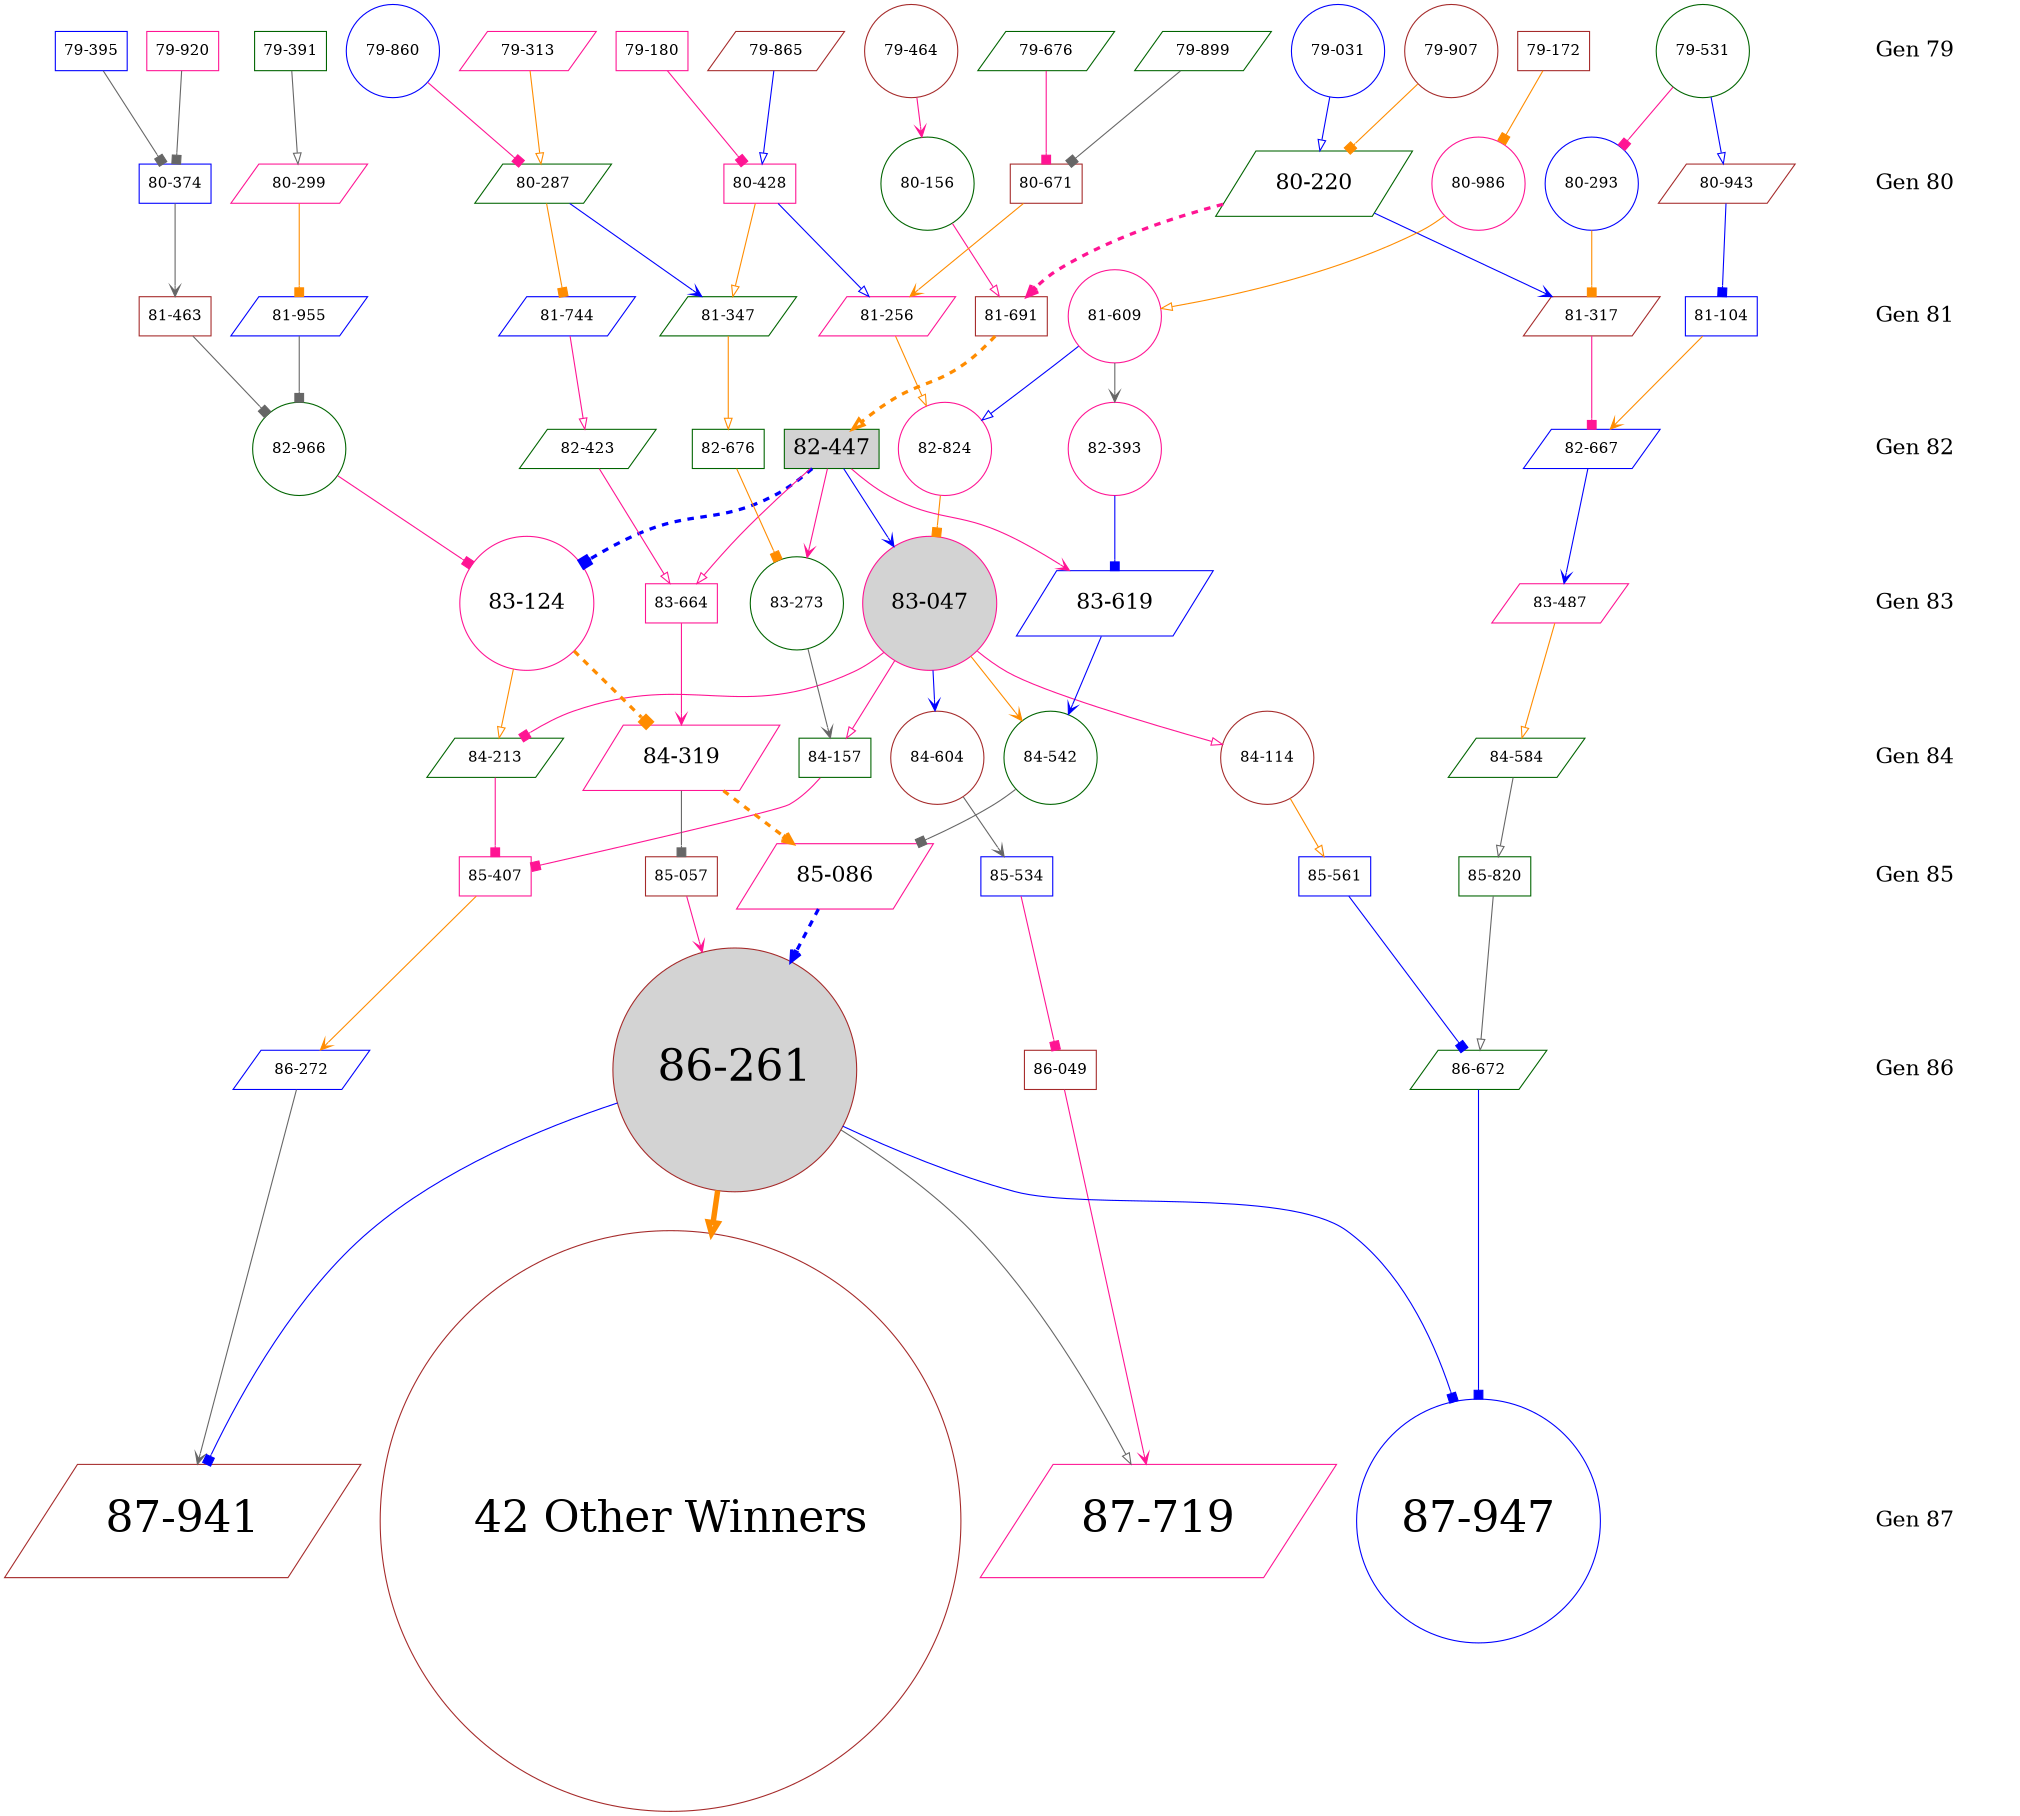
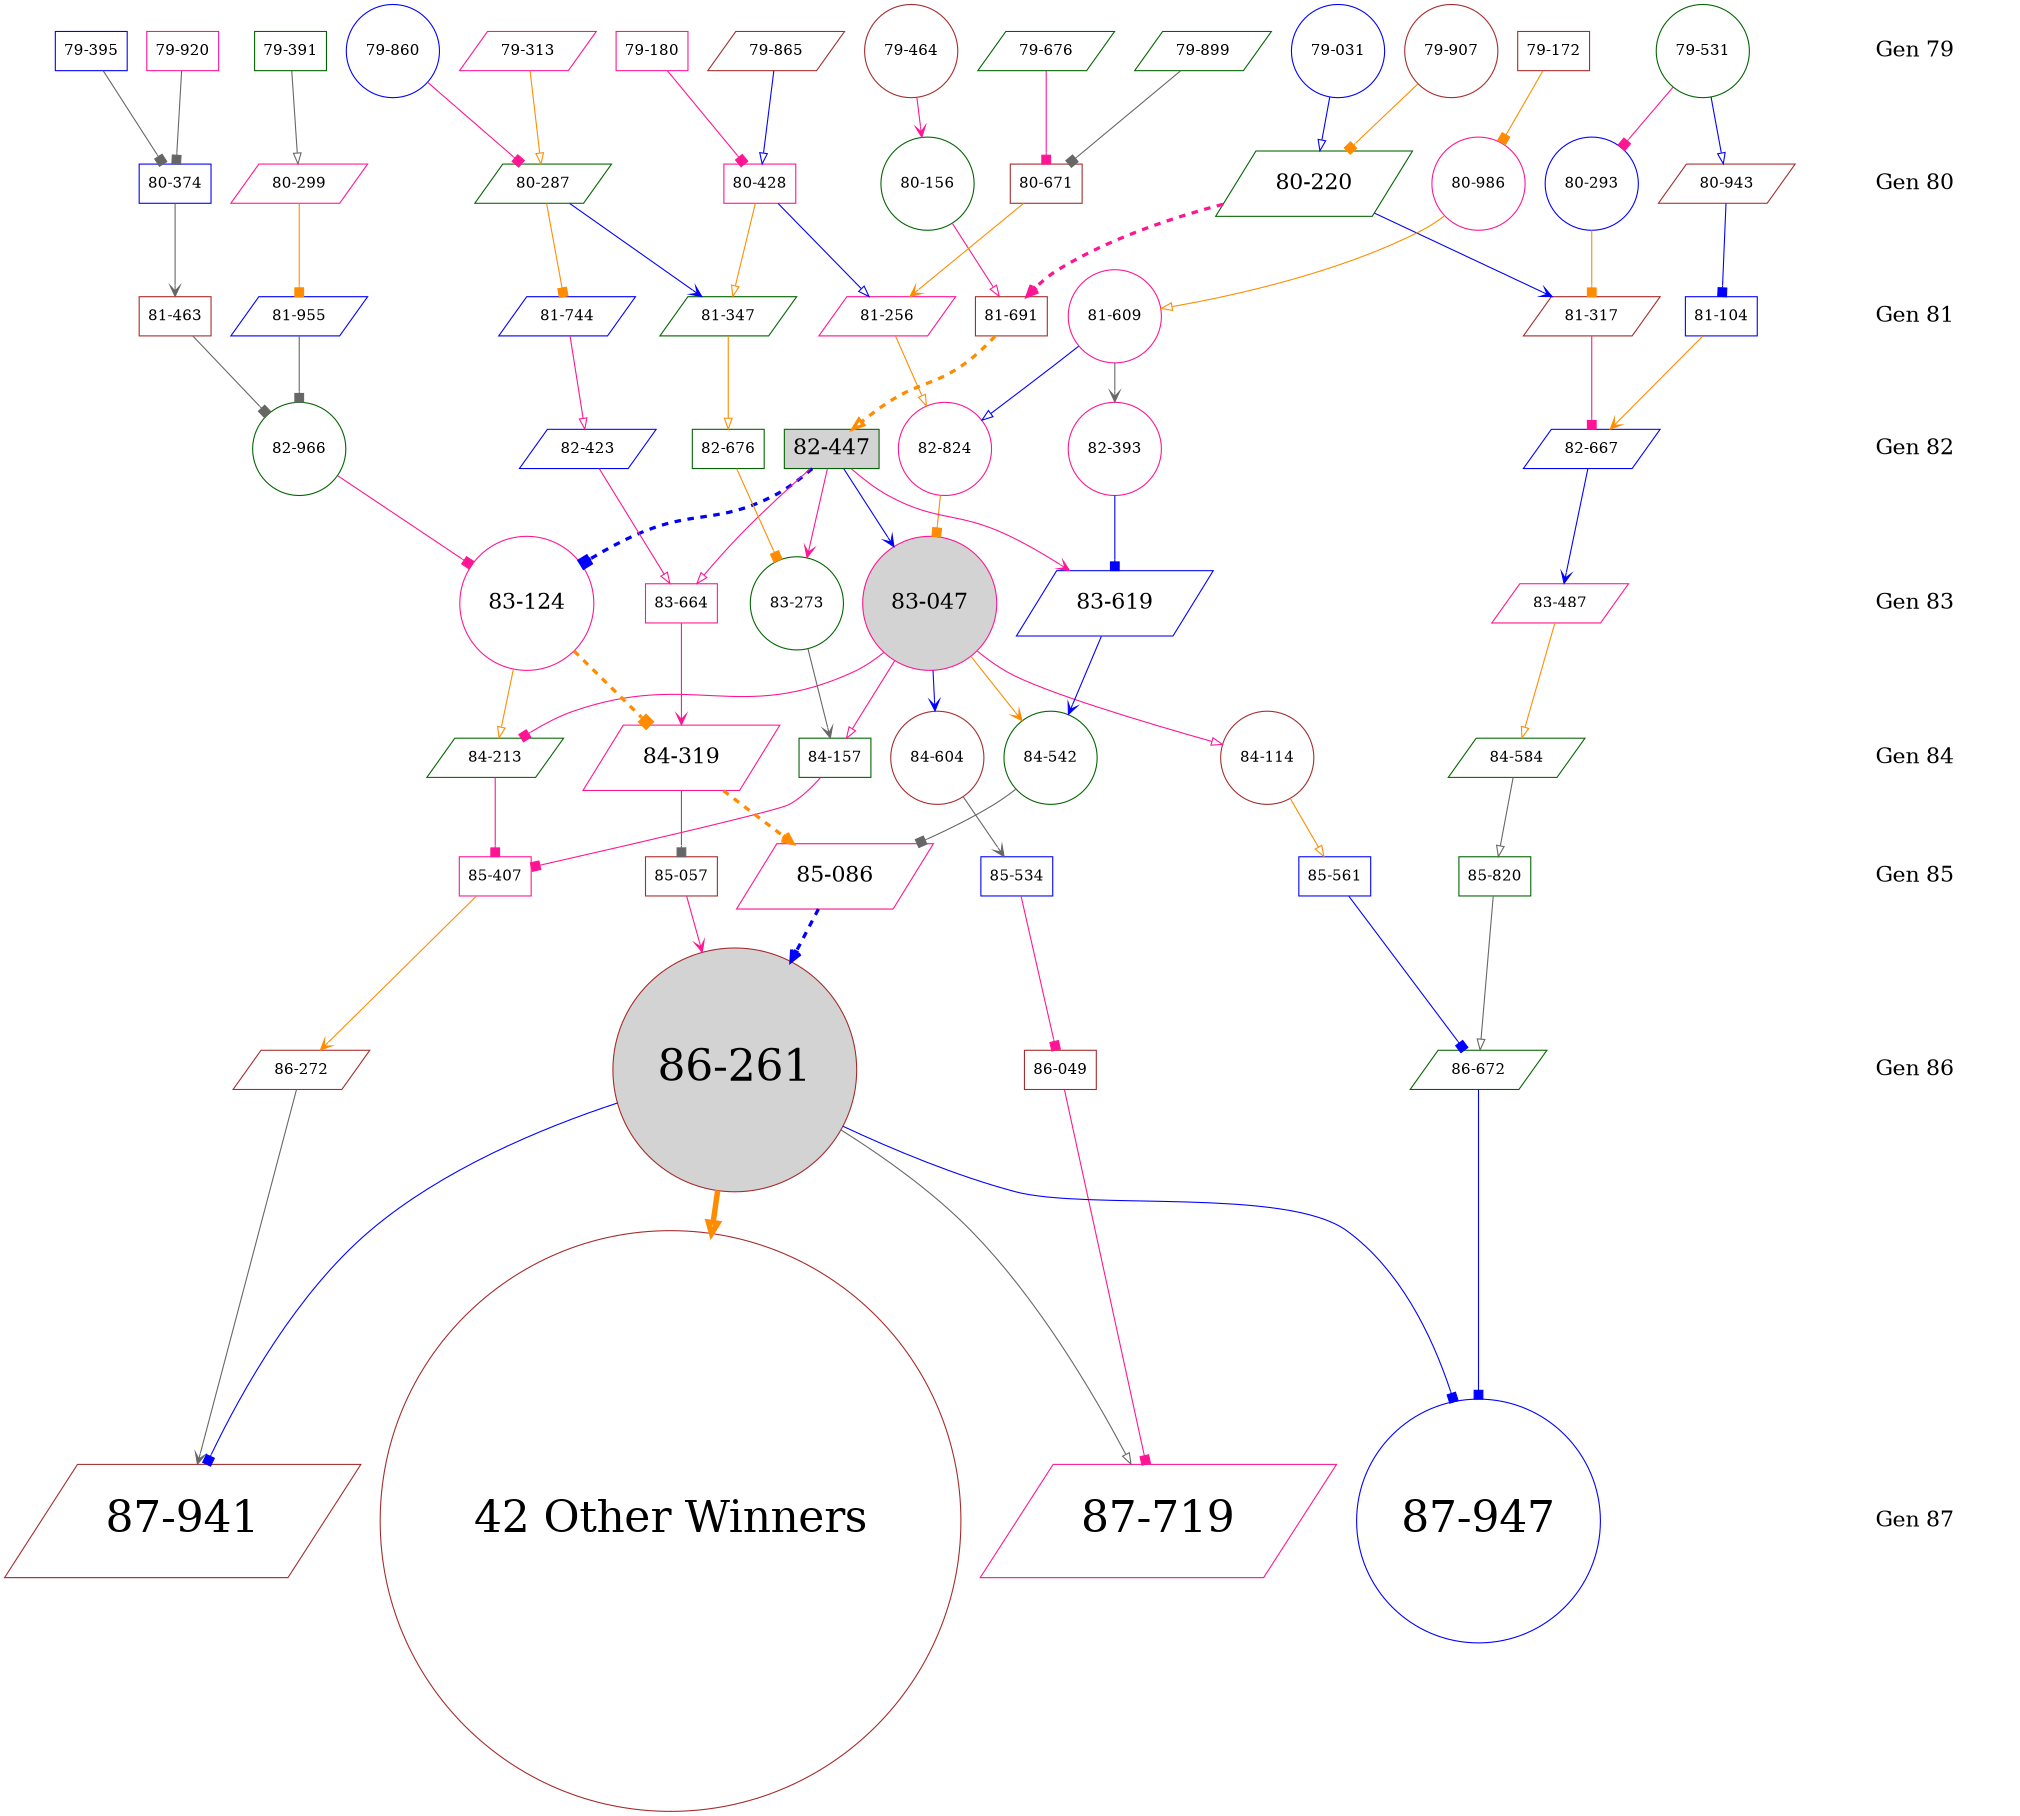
node "82-423": color darkgreen -> blue
node "86-272": color blue -> brown
edge "86-049" -> "87-719": arrowhead vee -> box
